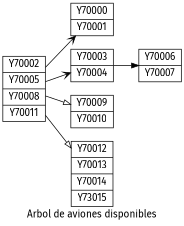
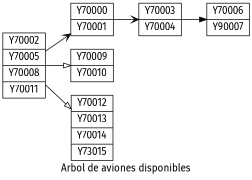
node "Y70006": text "Y70007" -> "Y90007"
edge "Y70002" -> "Y70003": now "Y70000" -> "Y70003"
